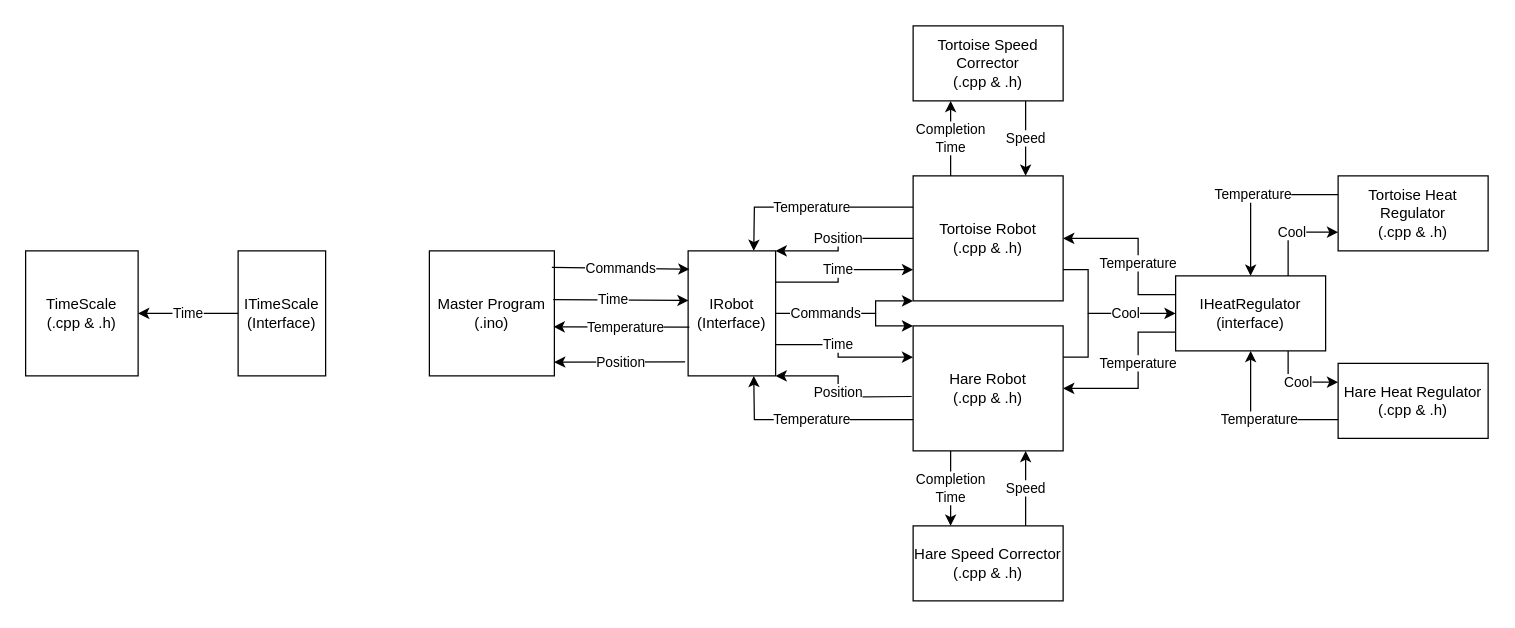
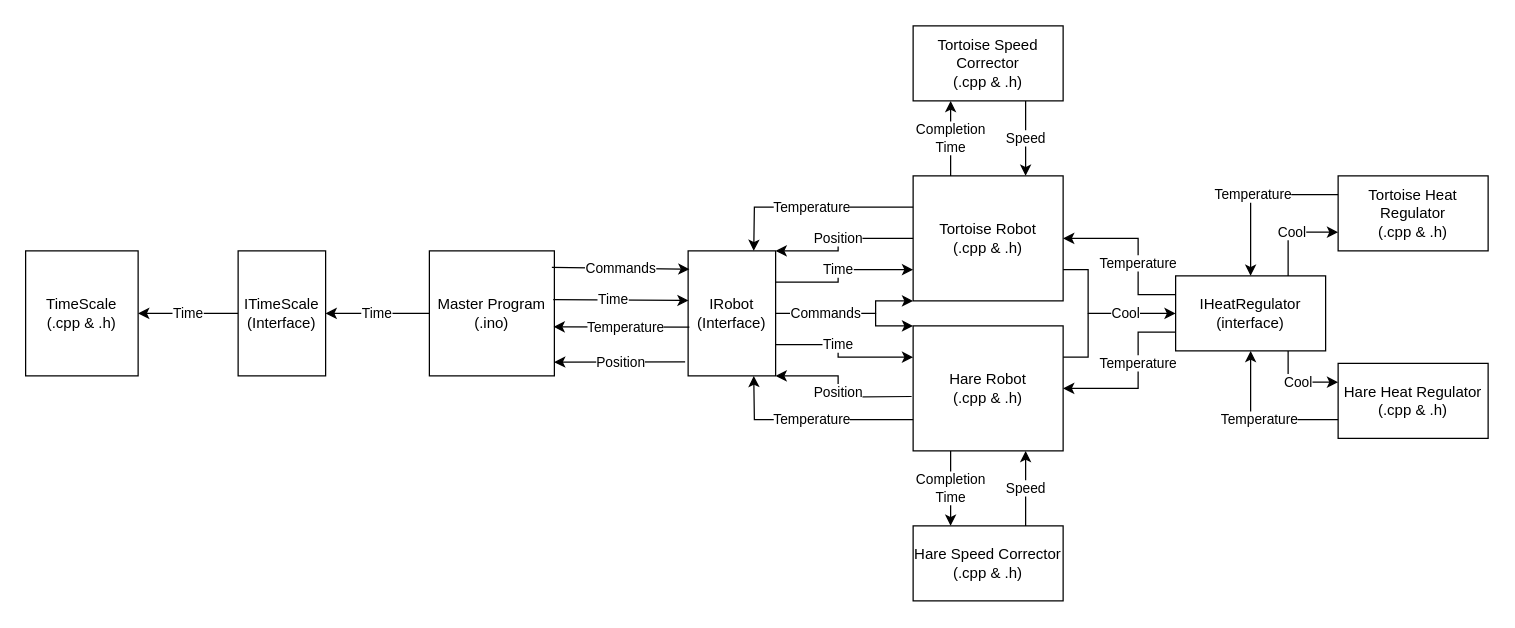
edge "Master Program (.ino)" -> "ITimeScale (Interface)": added, label "Time"
